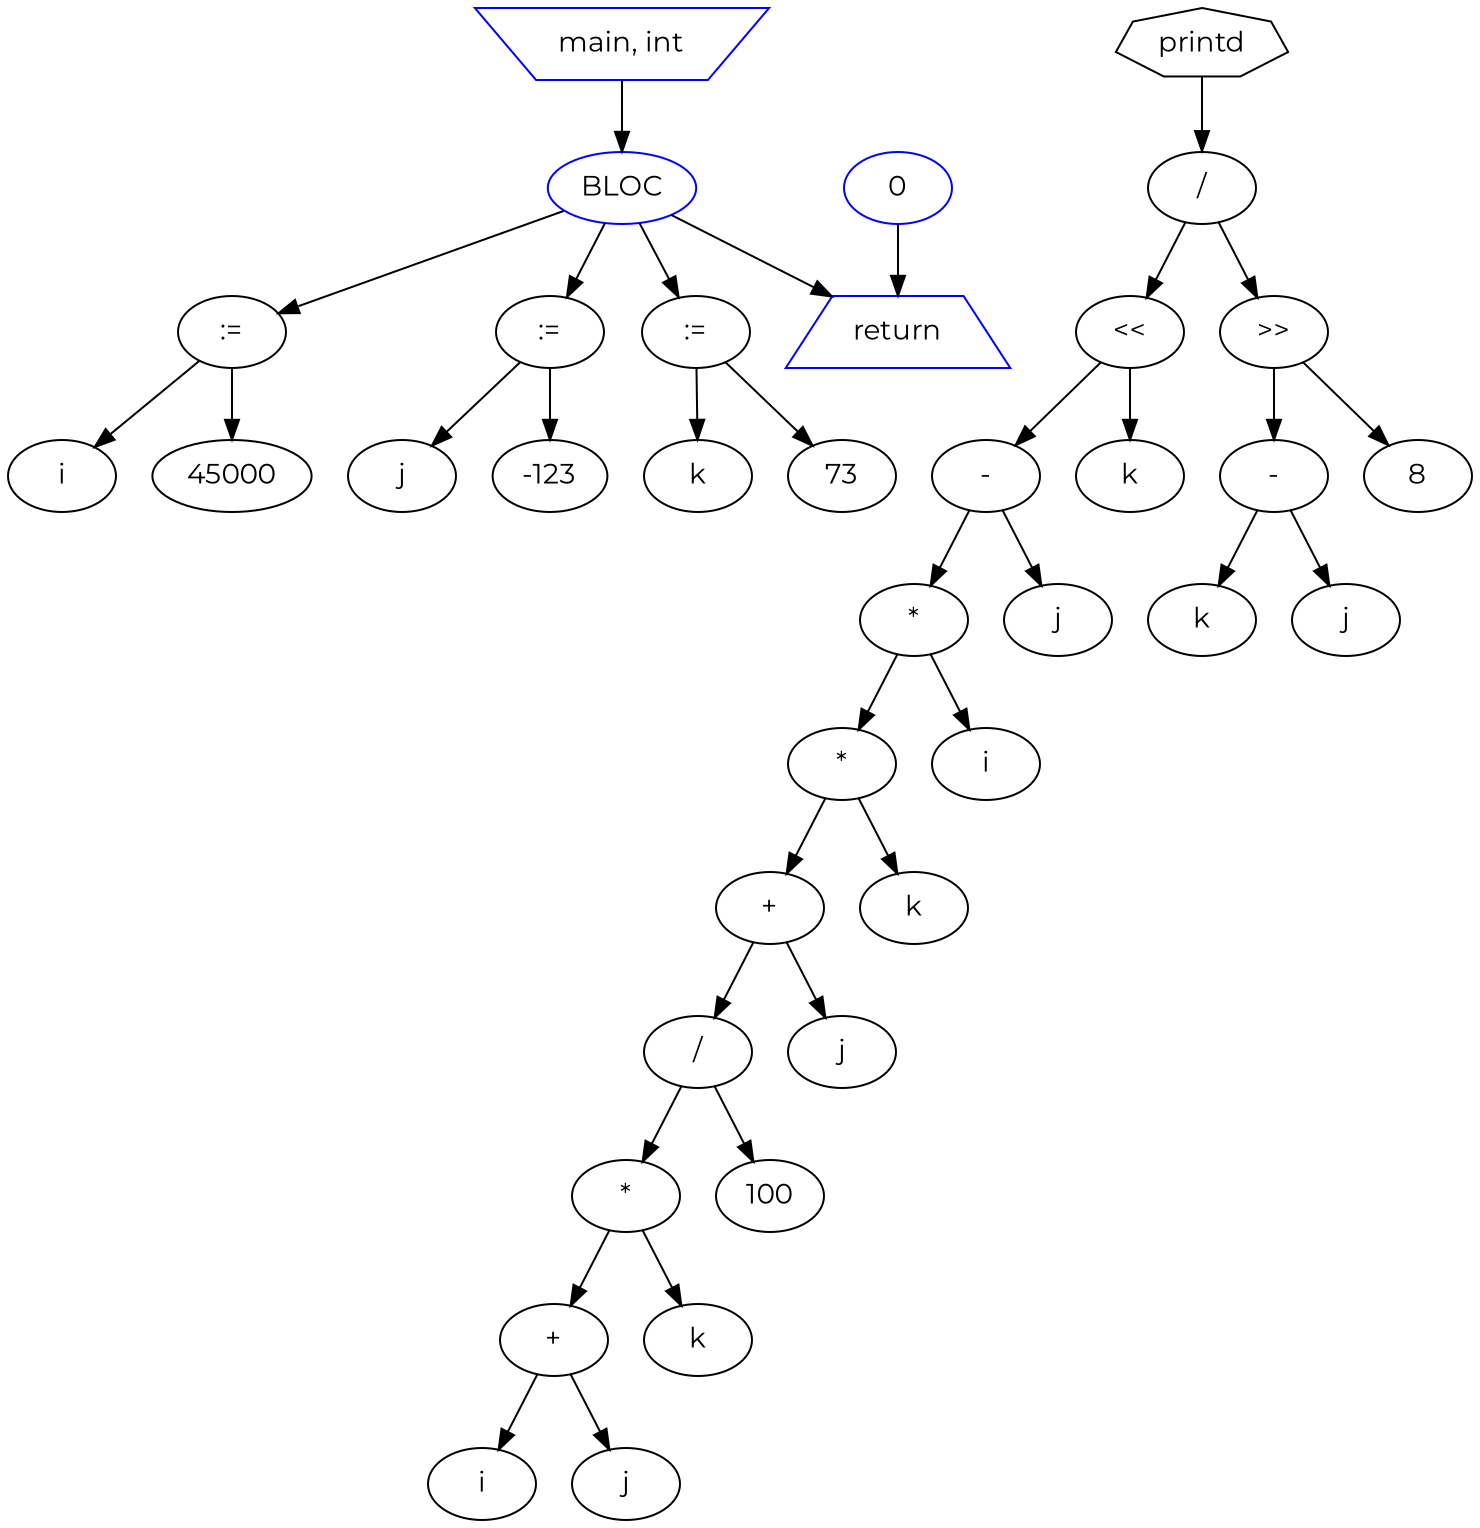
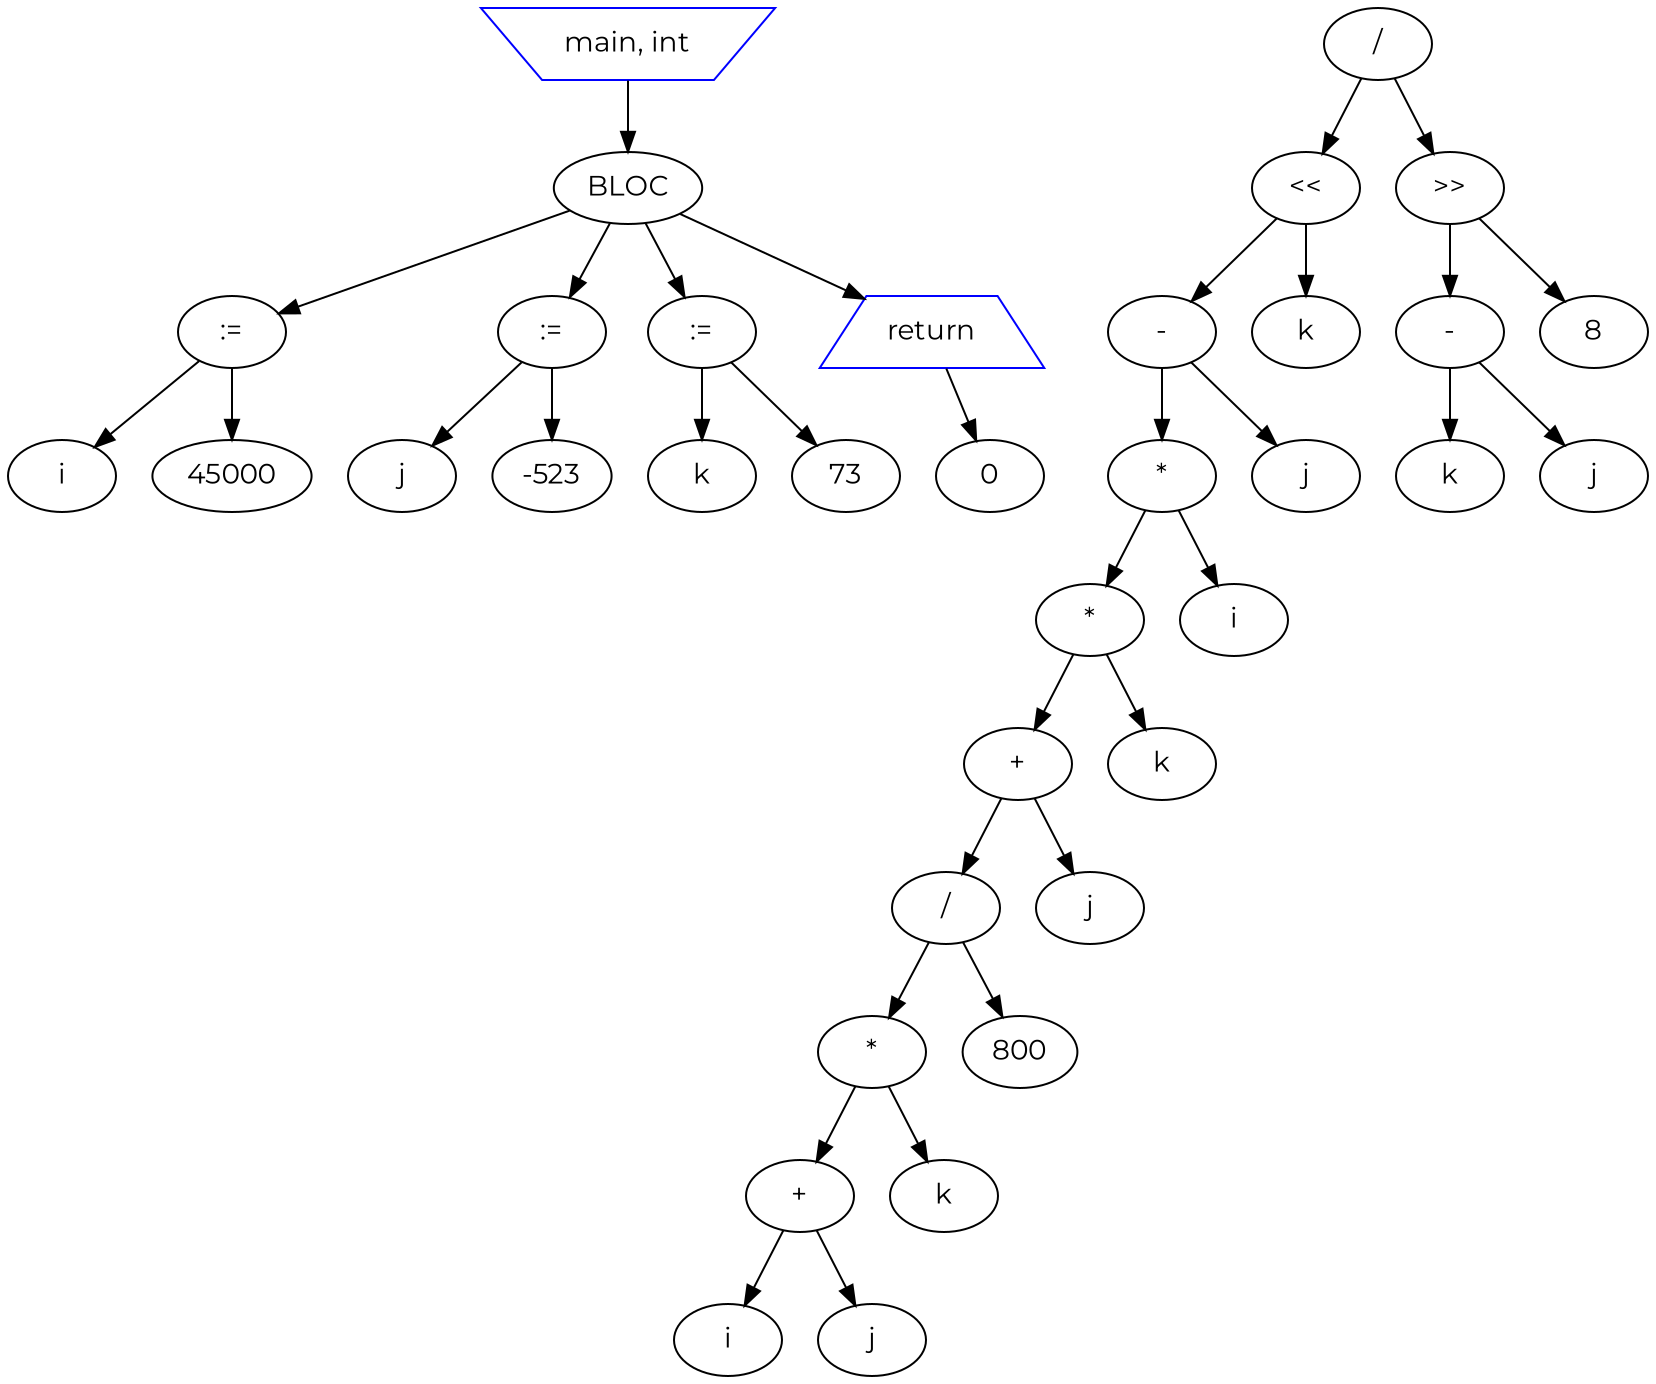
node "printd": removed
node "BLOC": color blue -> black
node "0": color blue -> black
edge "0" -> "return": reversed
node "-123": label "-123" -> "-523"
node "100": label "100" -> "800"
